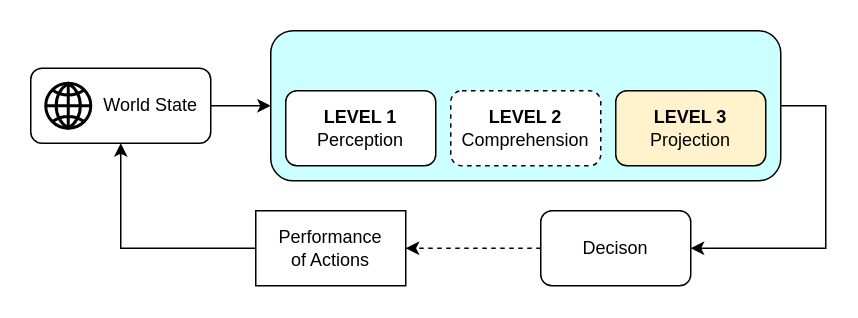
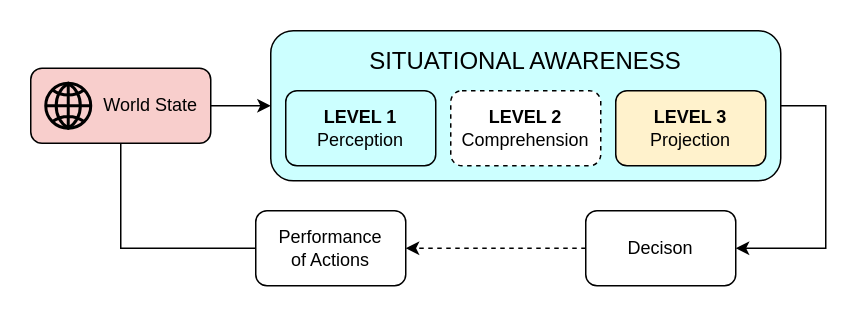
node "SITUATIONAL AWARENESS": added
node "World State": fillcolor #ffffff -> #f8cecc
node "LEVEL 1 Perception": fillcolor #ffffff -> #ccffff
edge "Performance of Actions" -> "World State": arrowhead classic -> none
node "Performance of Actions": shape rectangle -> rounded rectangle
node "Decison": moved (616, 248) -> (661, 248)
